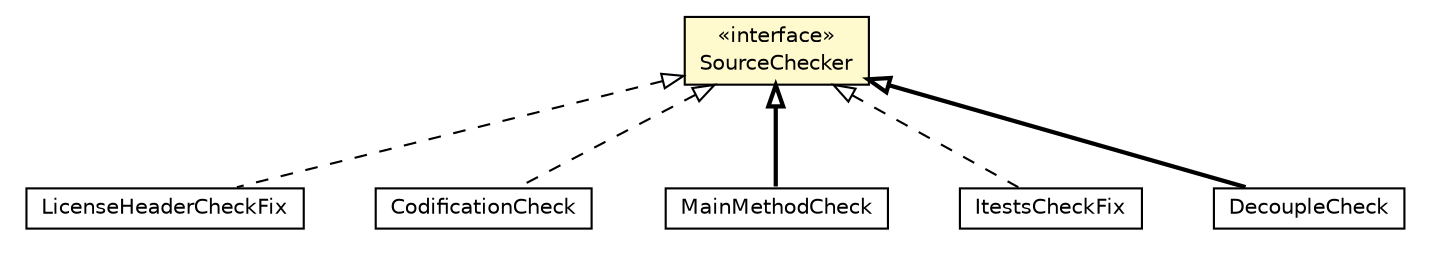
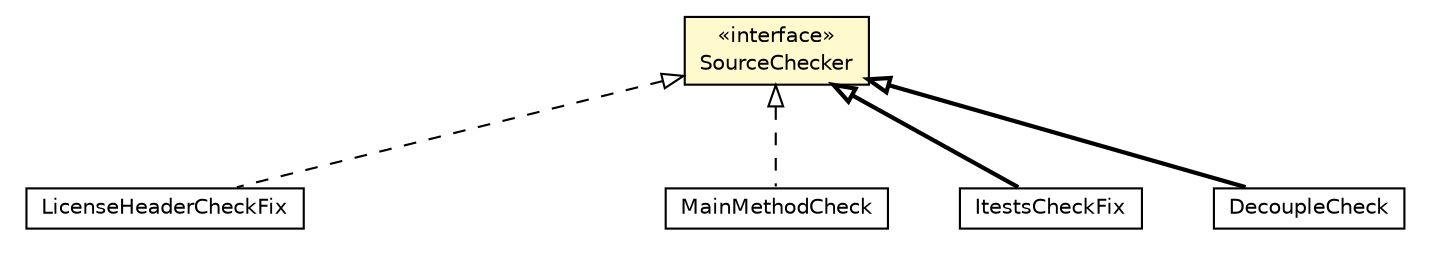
edge "ItestsCheckFix" -> "SourceChecker": style dashed -> bold
edge "MainMethodCheck" -> "SourceChecker": style bold -> dashed
node "CodificationCheck": removed
